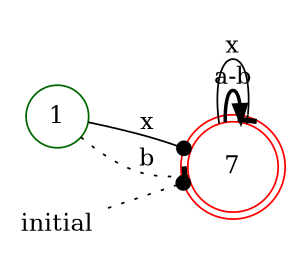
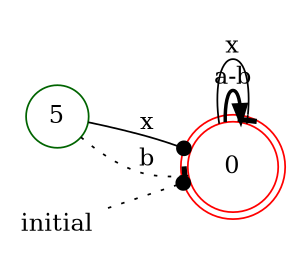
node "1": label "1" -> "5"
node "7": label "7" -> "0"
